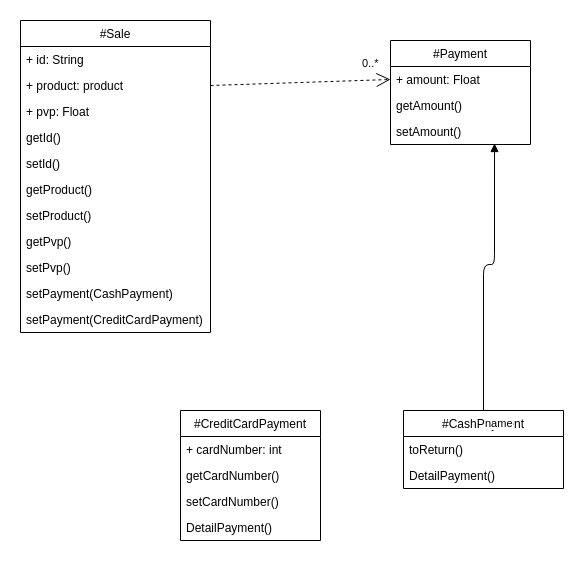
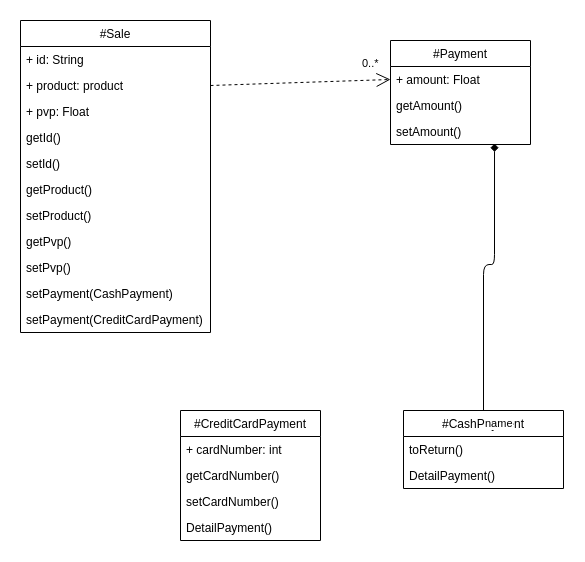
edge "#CashPayment" -> "setAmount()": arrowhead block -> diamond
